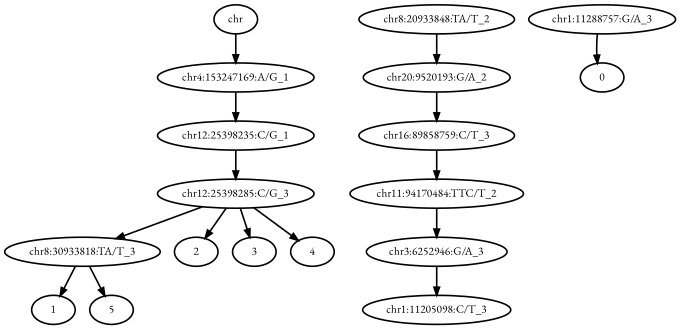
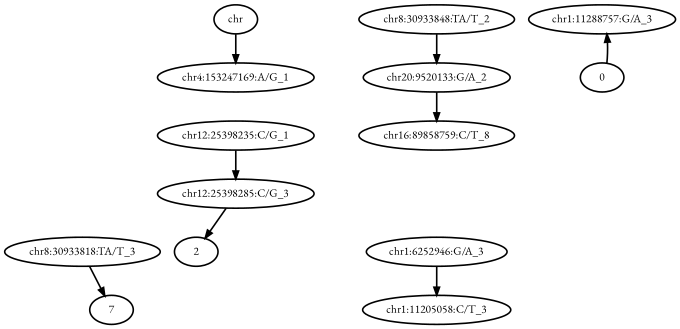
node "chr8:20933848:TA/T_2": label "chr8:20933848:TA/T_2" -> "chr8:30933848:TA/T_2"
edge "chr1:11288757:G/A_3" -> "0": reversed
node "chr20:9520193:G/A_2": label "chr20:9520193:G/A_2" -> "chr20:9520133:G/A_2"
edge "chr4:153247169:A/G_1" -> "chr12:25398235:C/G_1": removed
node "chr16:89858759:C/T_3": label "chr16:89858759:C/T_3" -> "chr16:89858759:C/T_8"
node "chr11:94170484:TTC/T_2": removed
edge "chr12:25398285:C/G_3" -> "chr8:30933818:TA/T_3": removed
node "3": removed
node "4": removed
node "chr3:6252946:G/A_3": label "chr3:6252946:G/A_3" -> "chr1:6252946:G/A_3"
node "1": removed
node "5": label "5" -> "7"
node "chr1:11205098:C/T_3": label "chr1:11205098:C/T_3" -> "chr1:11205058:C/T_3"
